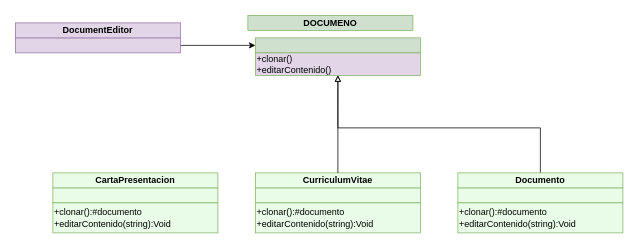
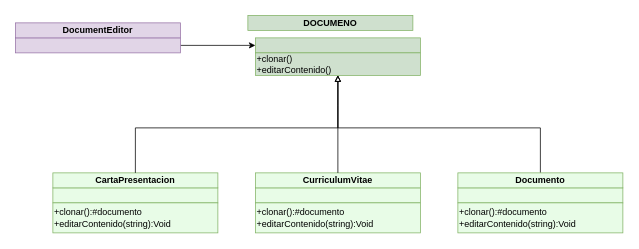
node "+clonar() +editarContenido()": fillcolor #e1d5e7 -> #cfe0ce
edge "CartaPresentacion" -> "+clonar() +editarContenido()": added
